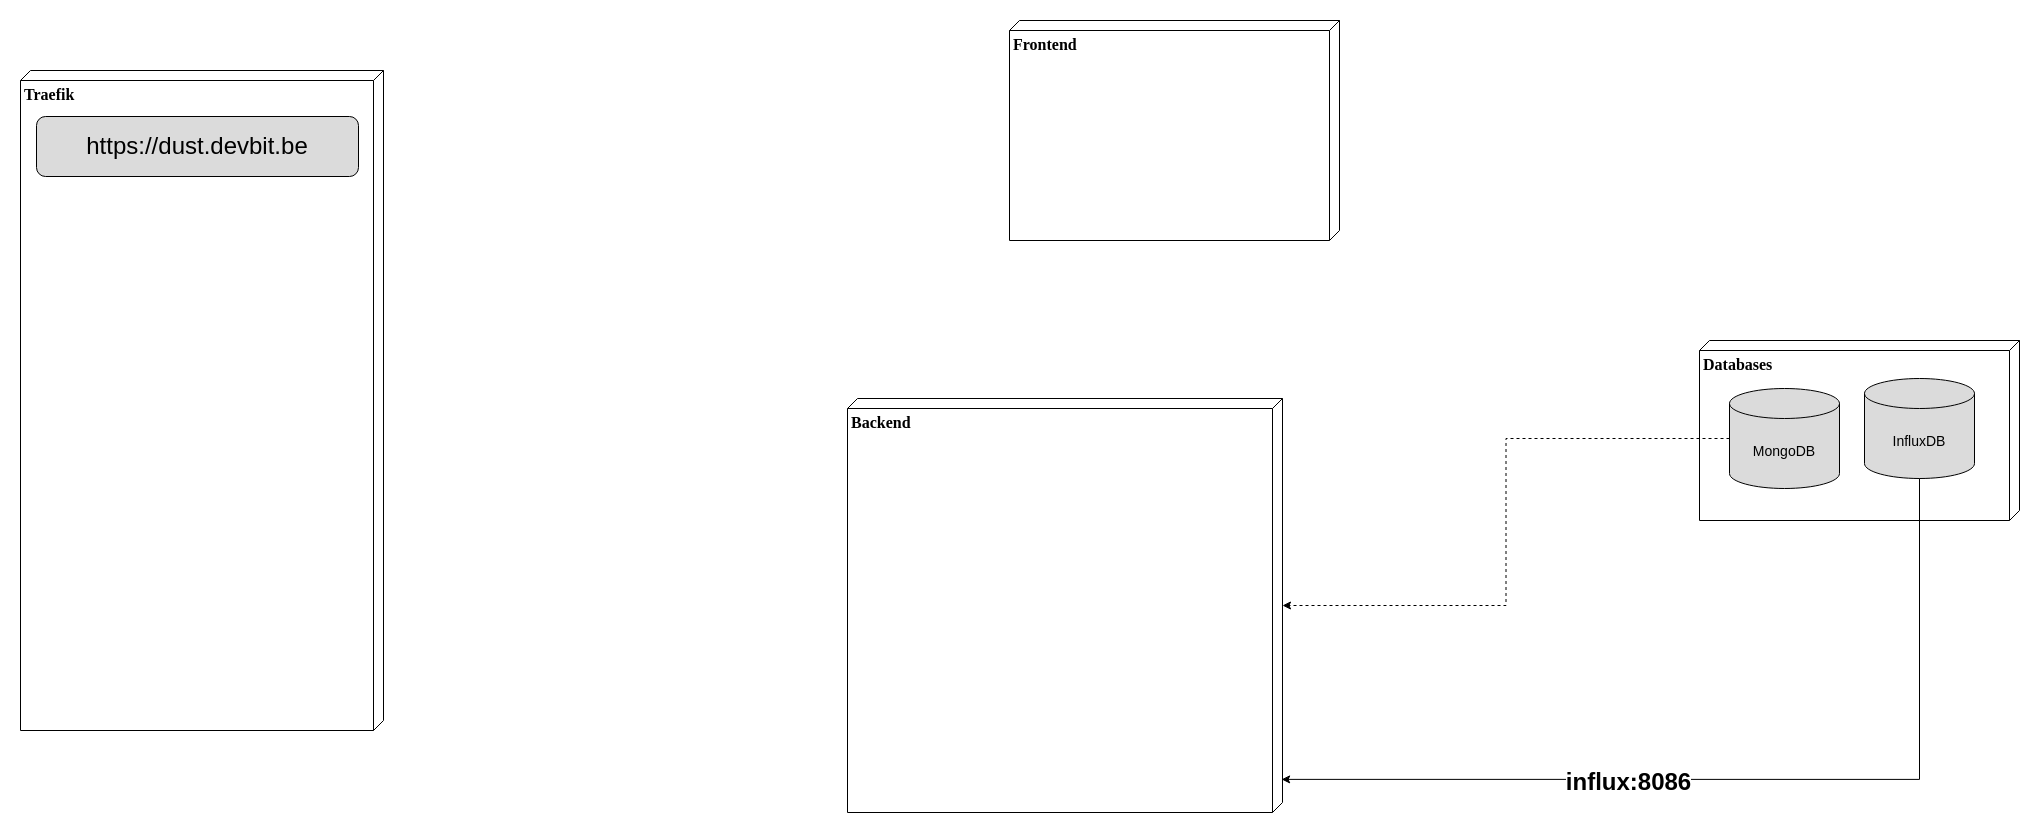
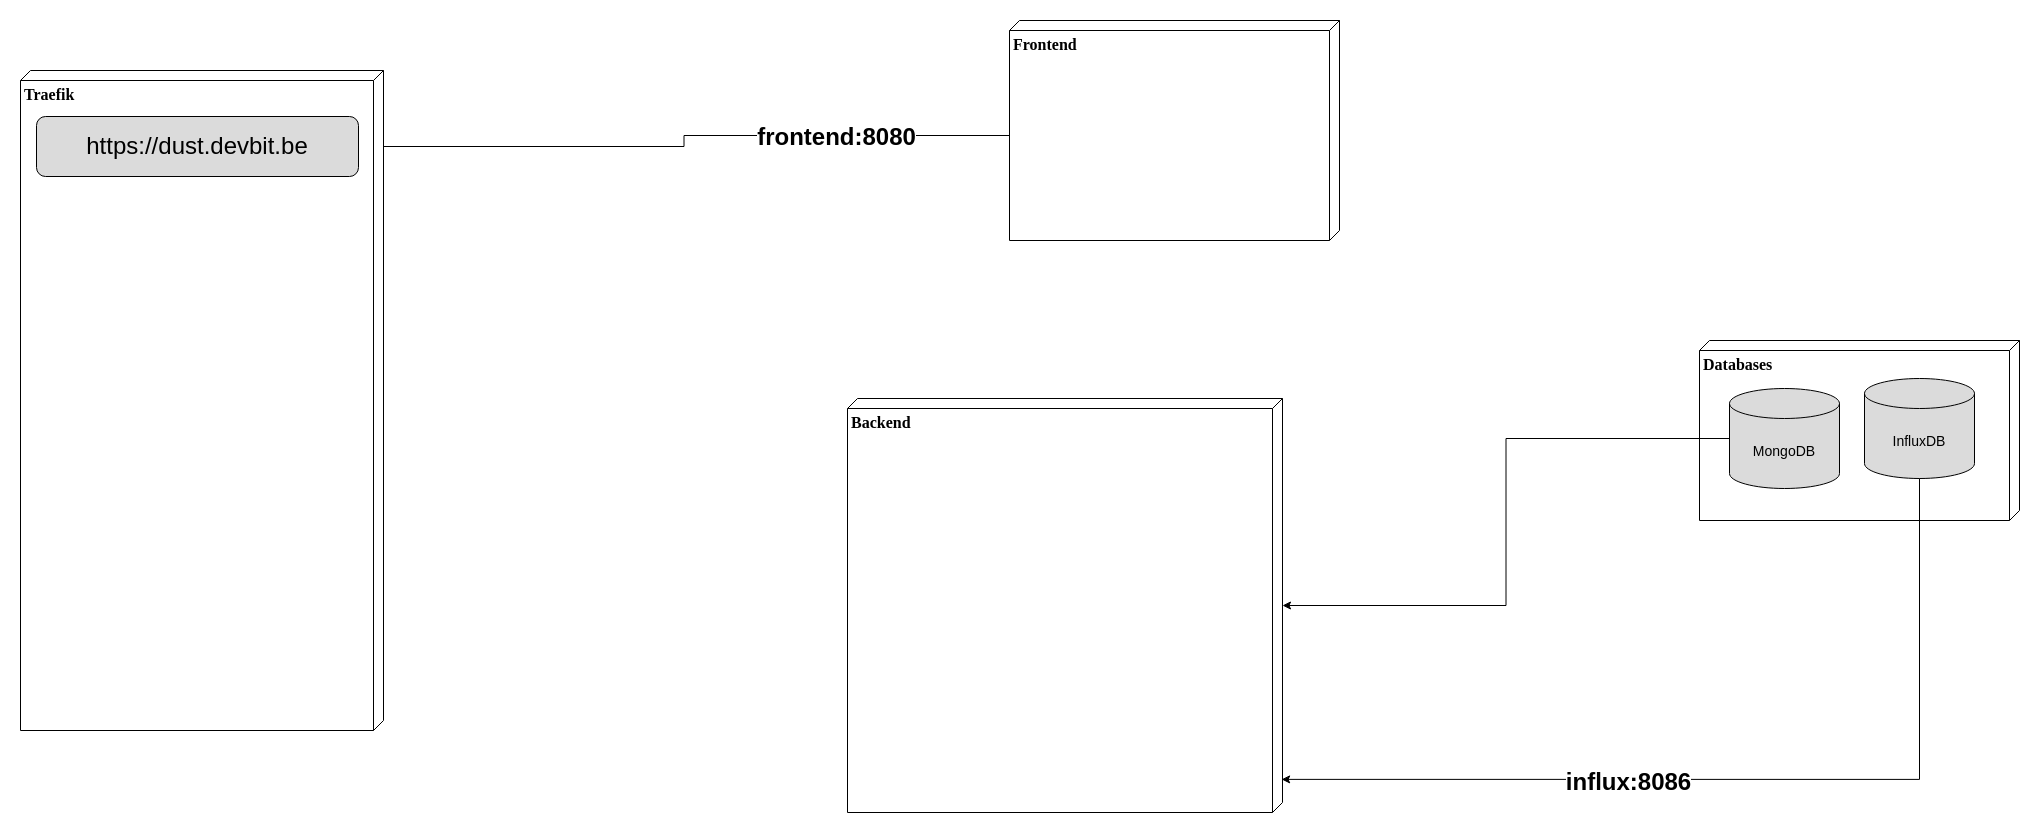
edge "Frontend" -> "https://dust.devbit.be": added, label "frontend:8080"
edge "MongoDB" -> "Backend": style dashed -> solid
